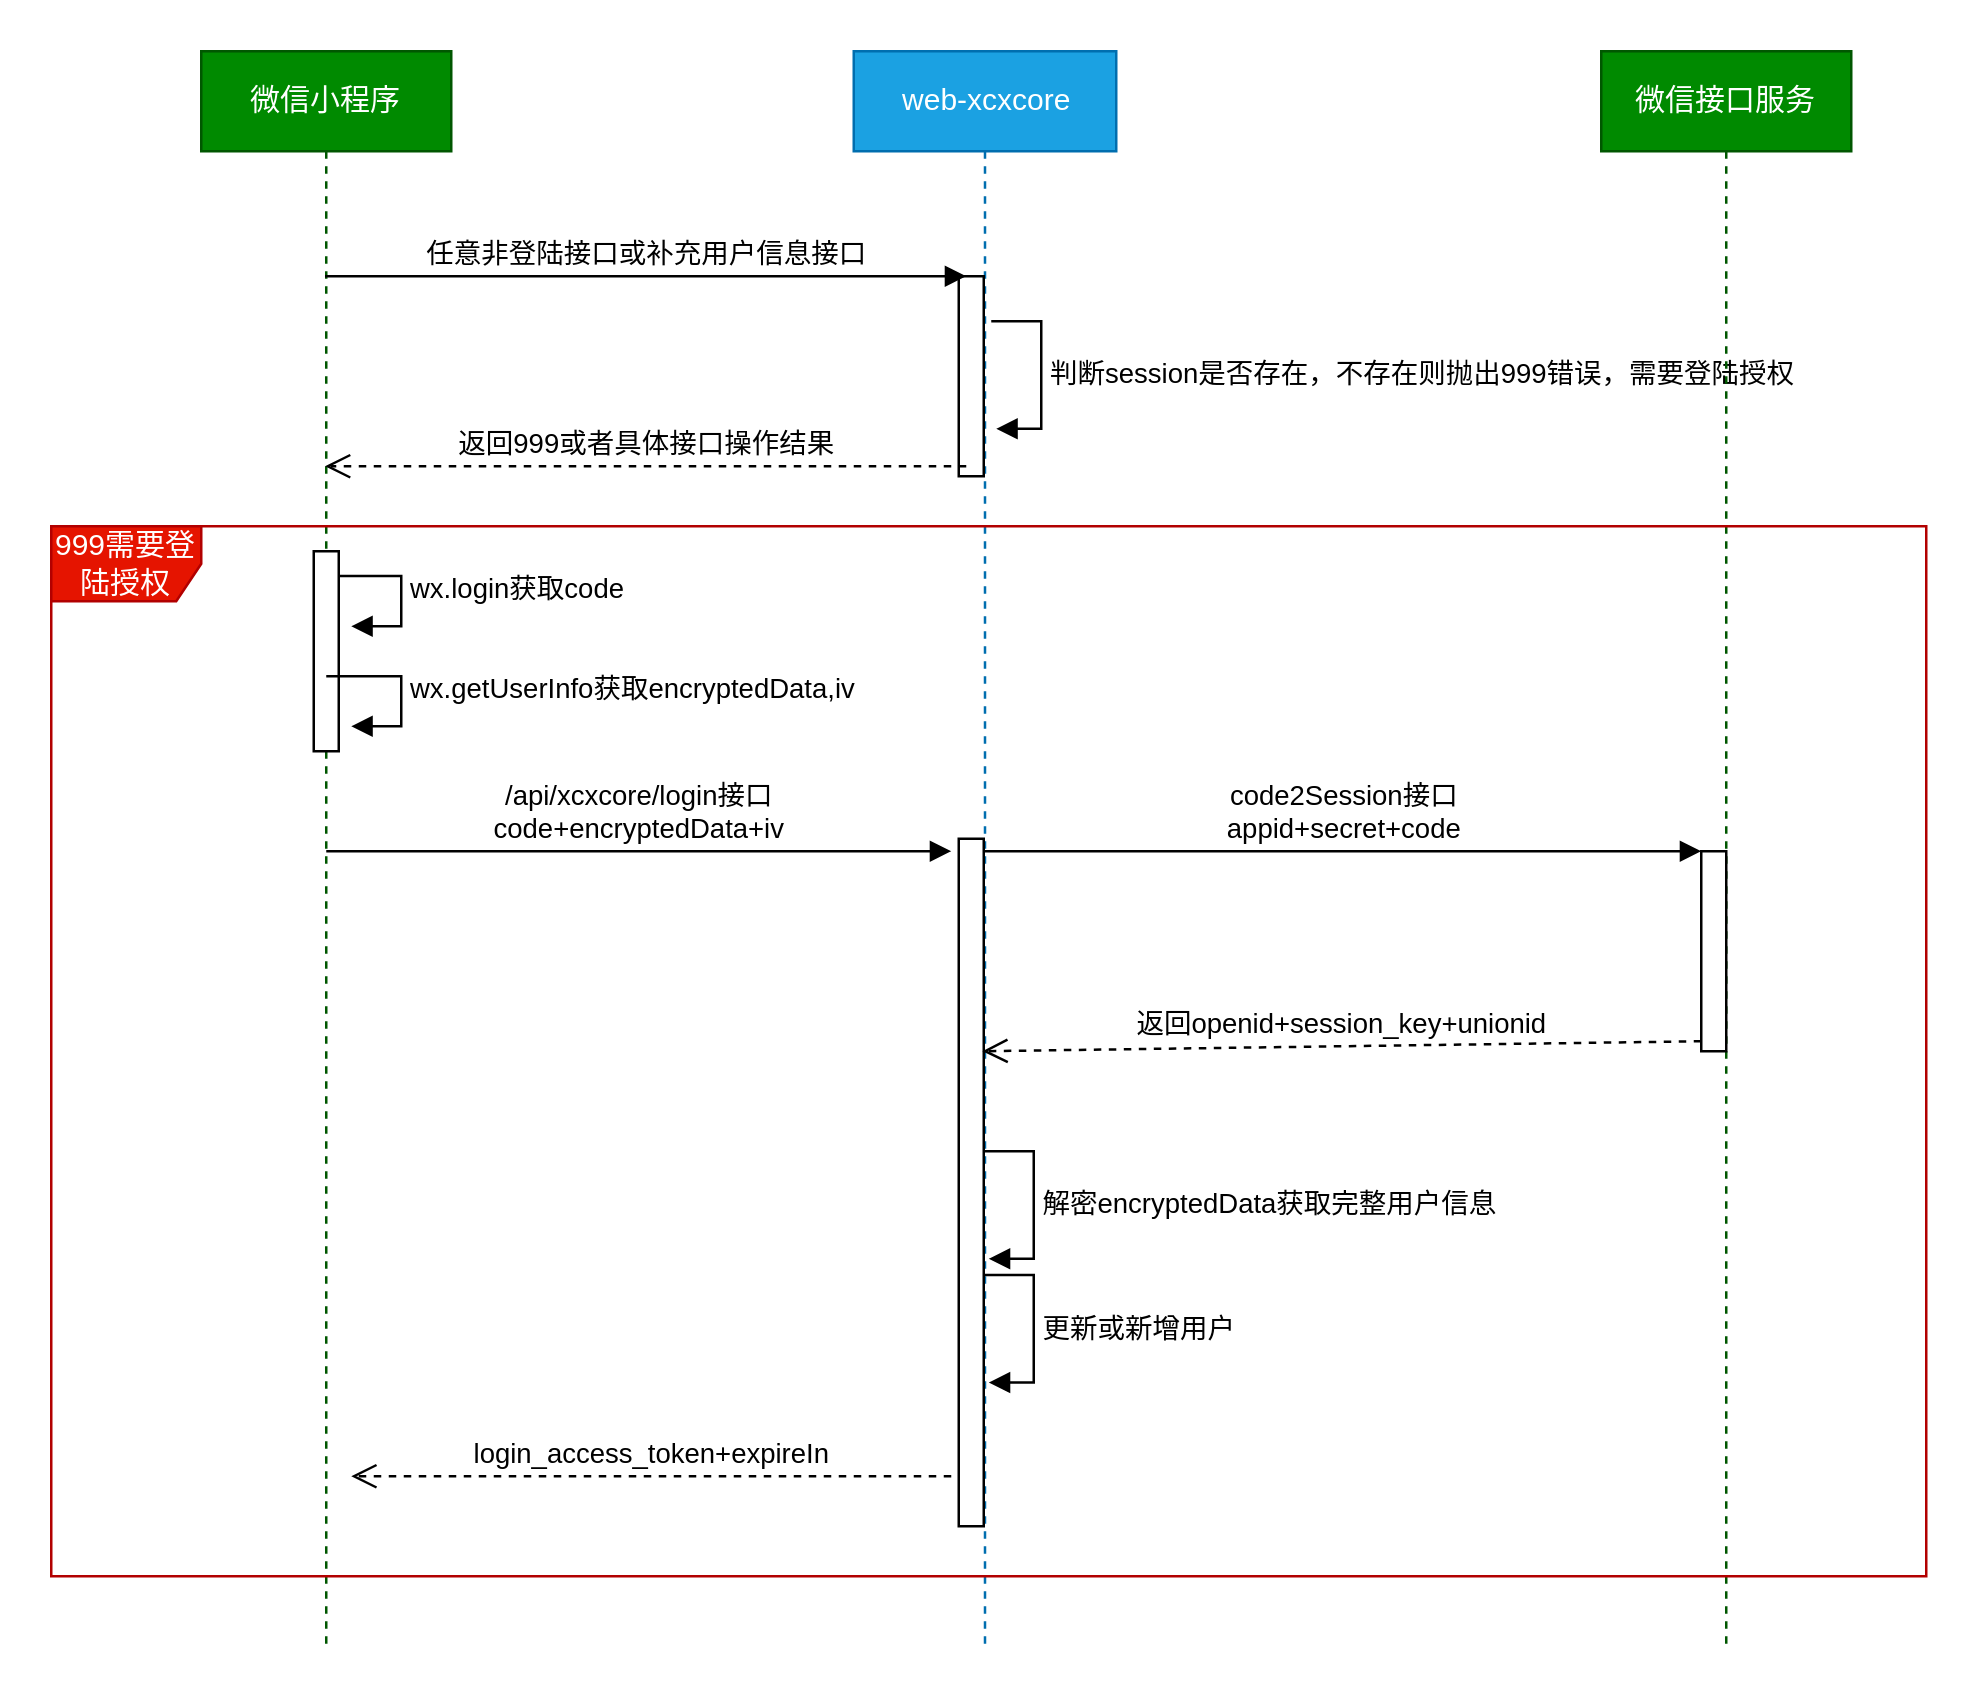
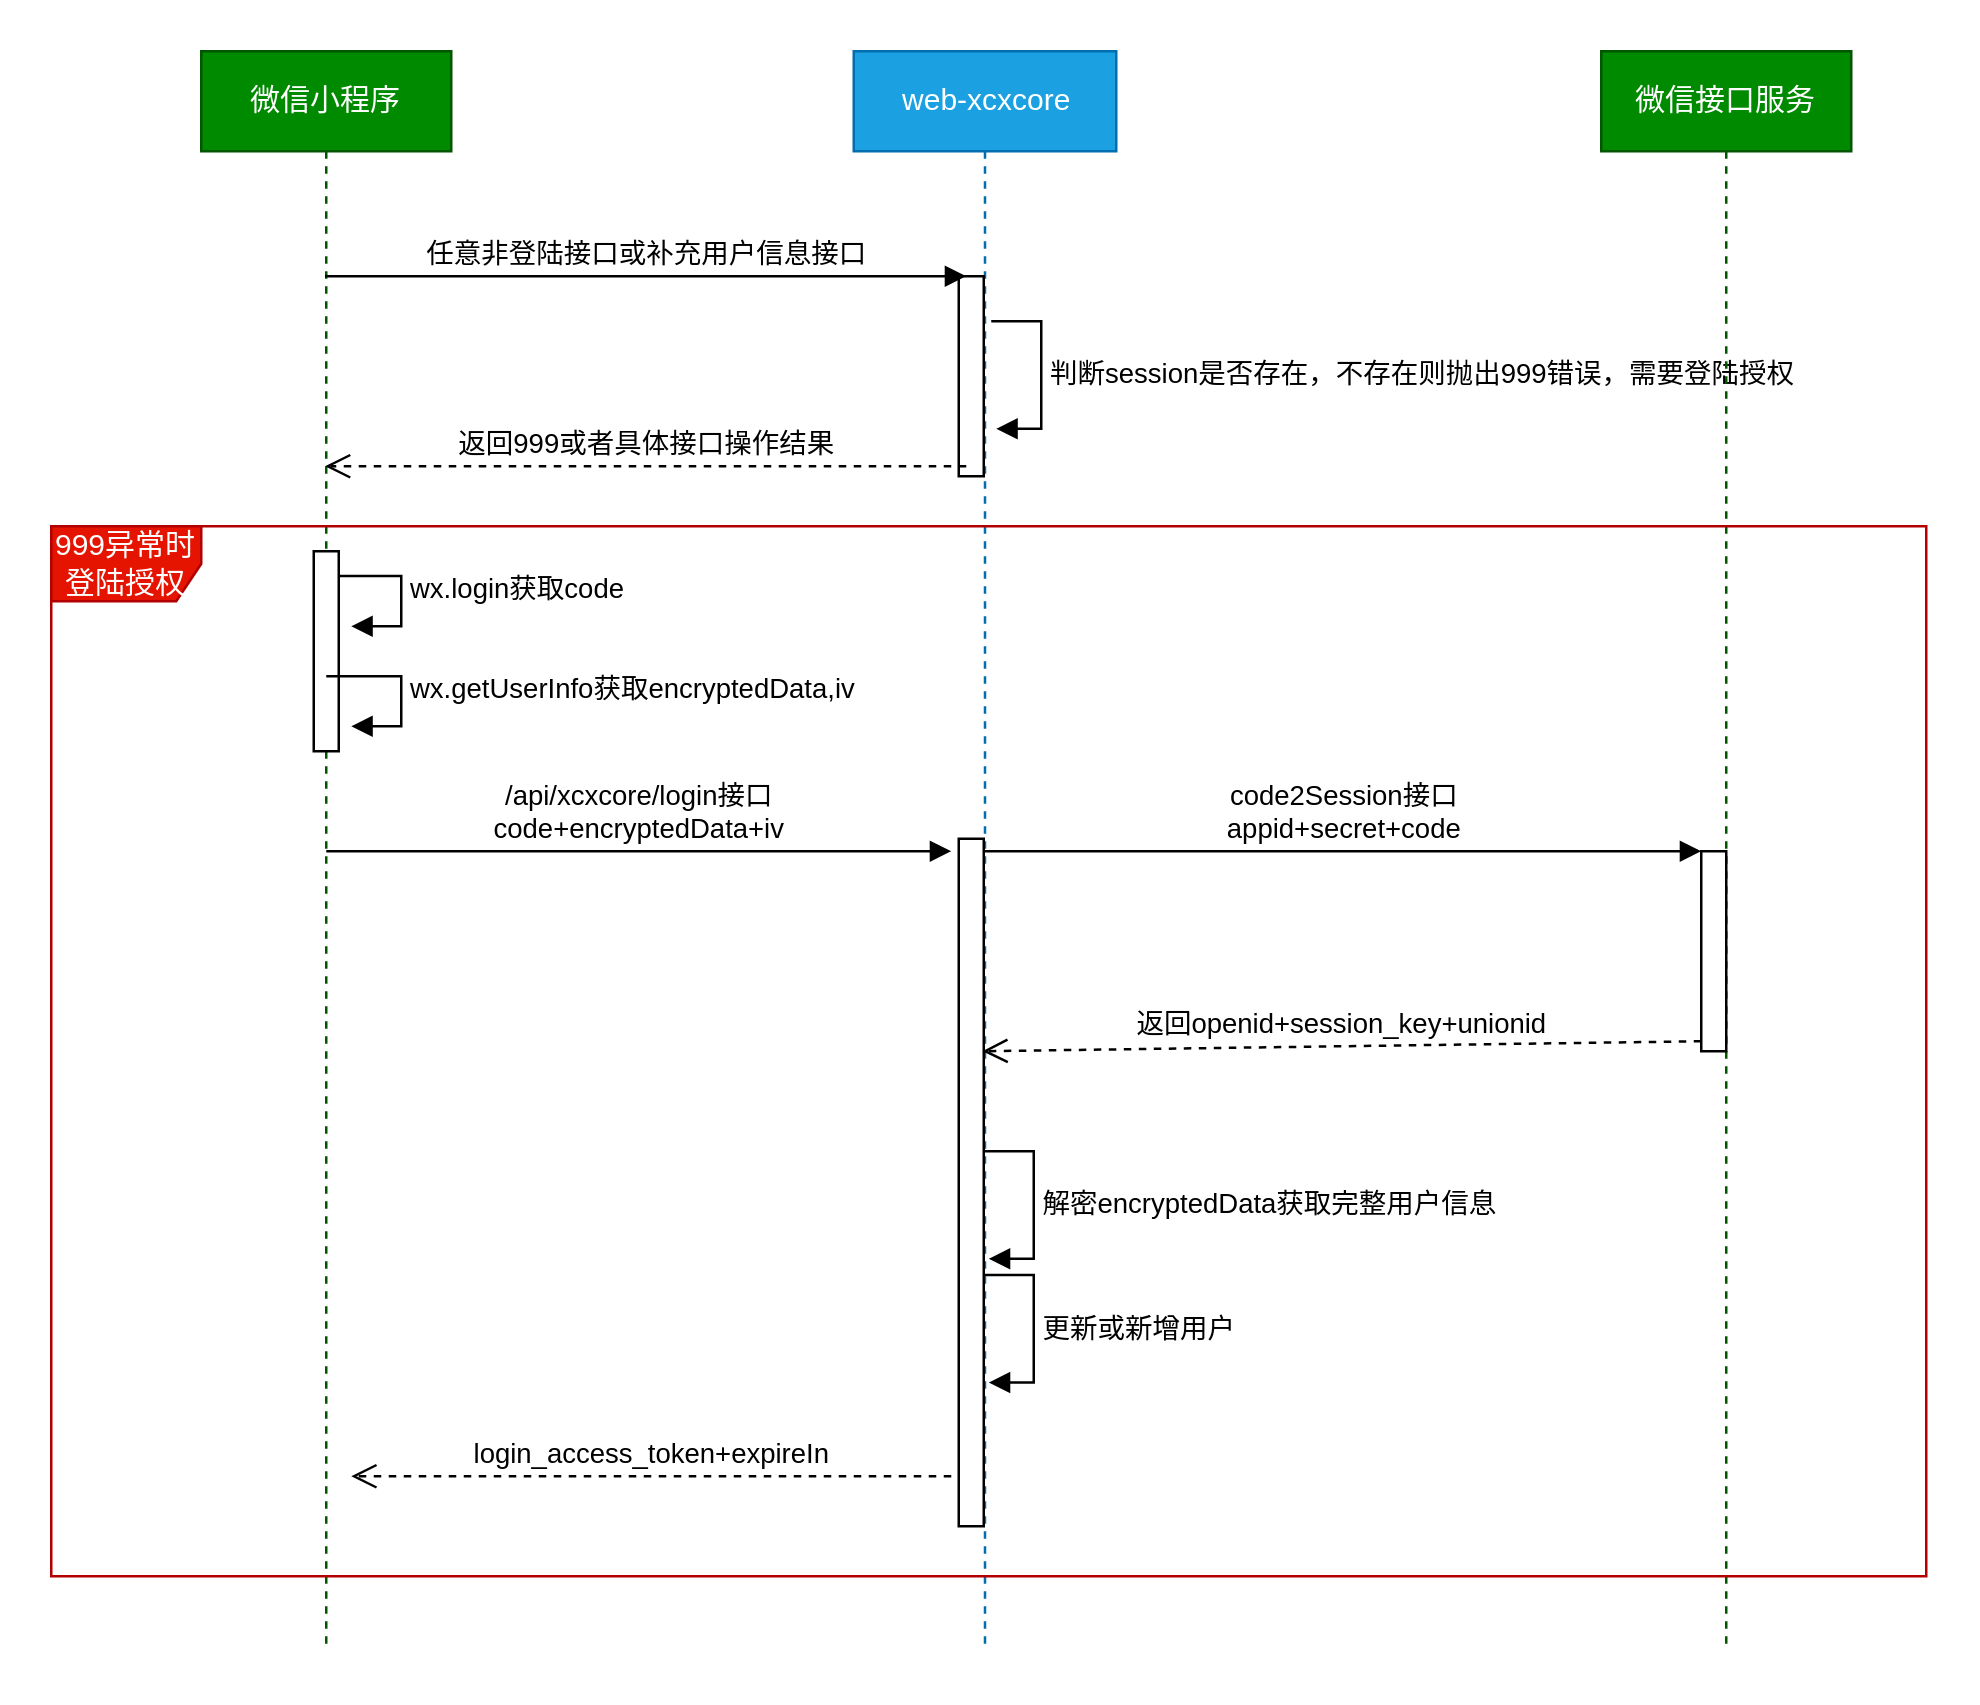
node "999需要登陆授权": label "999需要登陆授权" -> "999异常时登陆授权"
